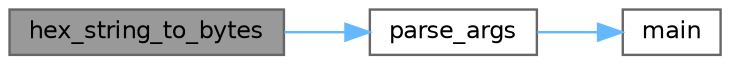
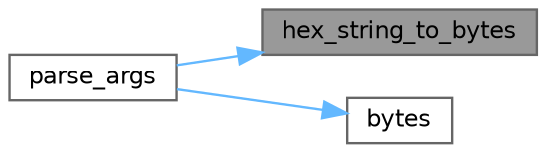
edge "hex_string_to_bytes" -> "parse_args": reversed
node "main": label "main" -> "bytes"
